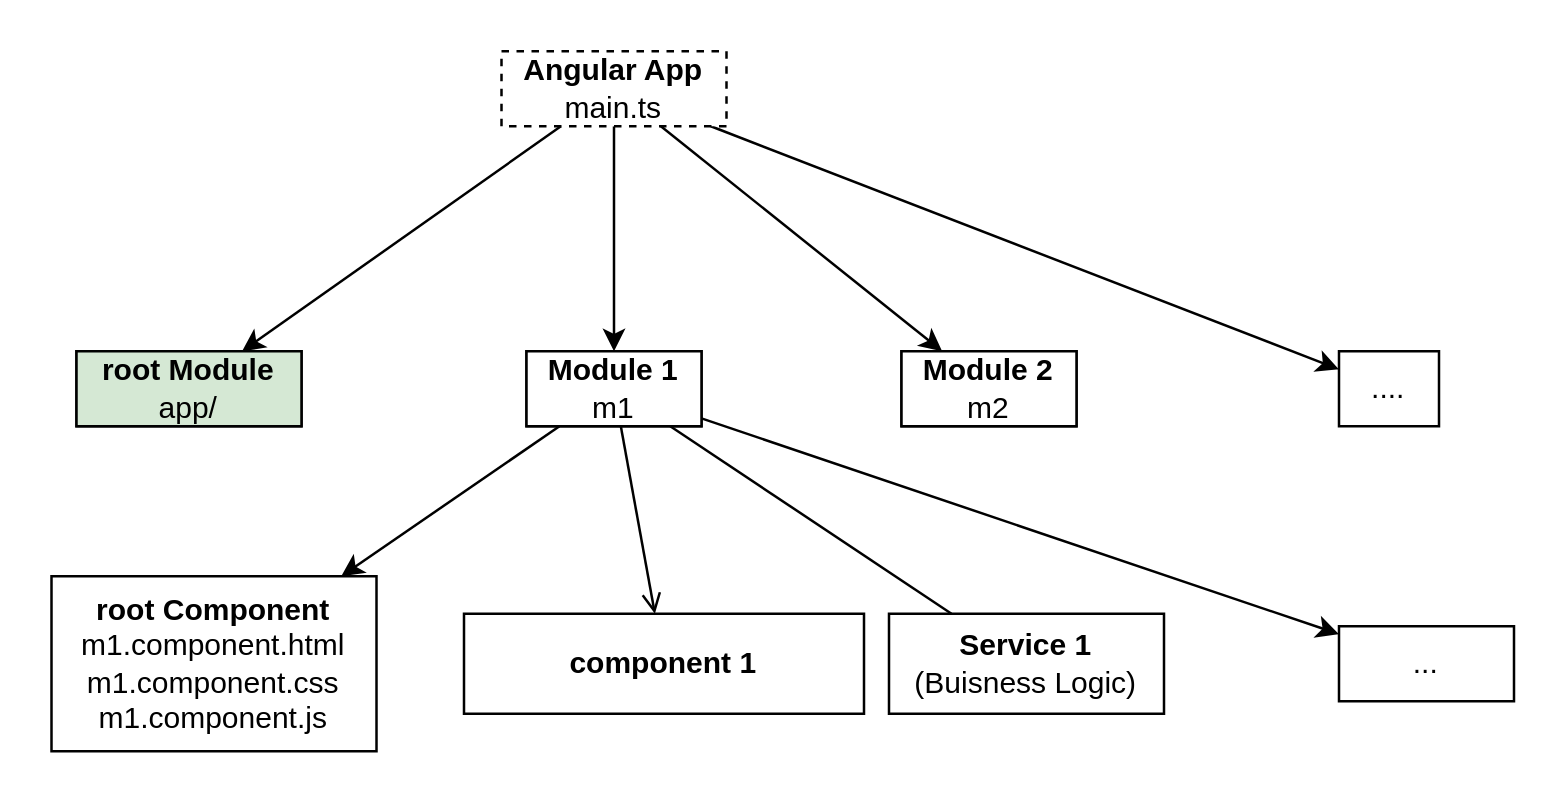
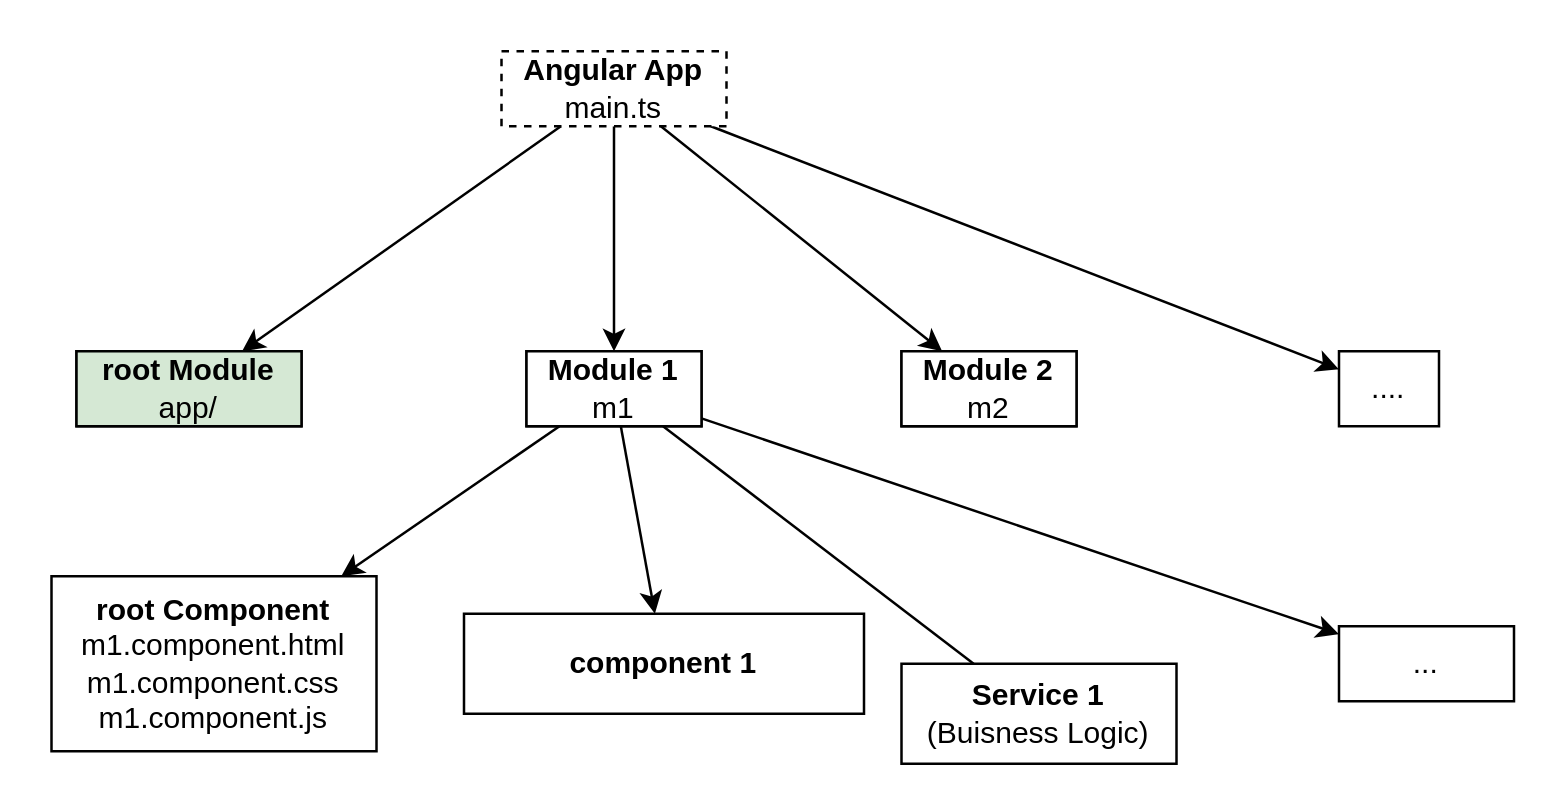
edge "Module 1 m1" -> "component 1": arrowhead open -> classic
node "Service 1 (Buisness Logic)": moved (1026, 664) -> (1039, 714)
